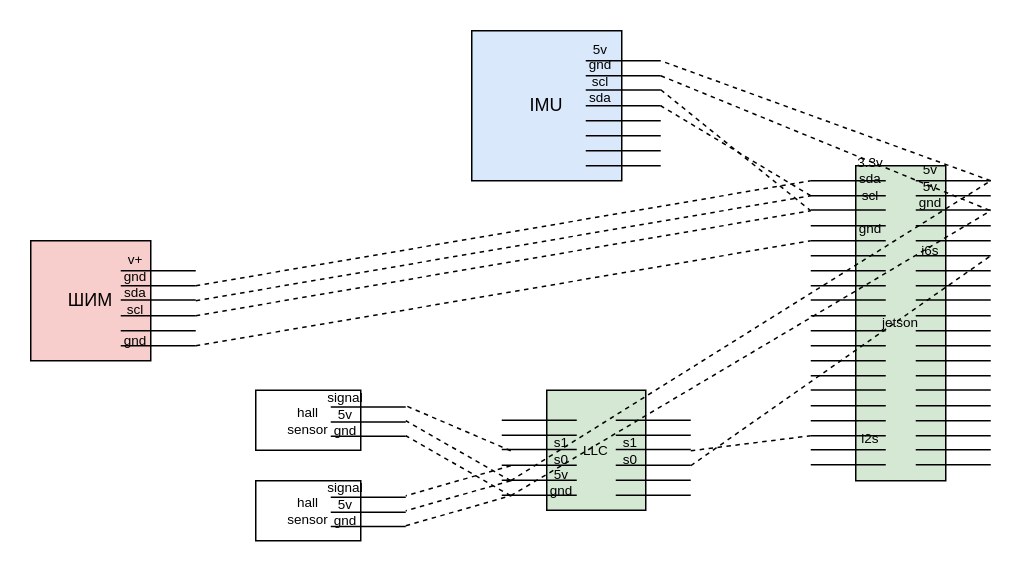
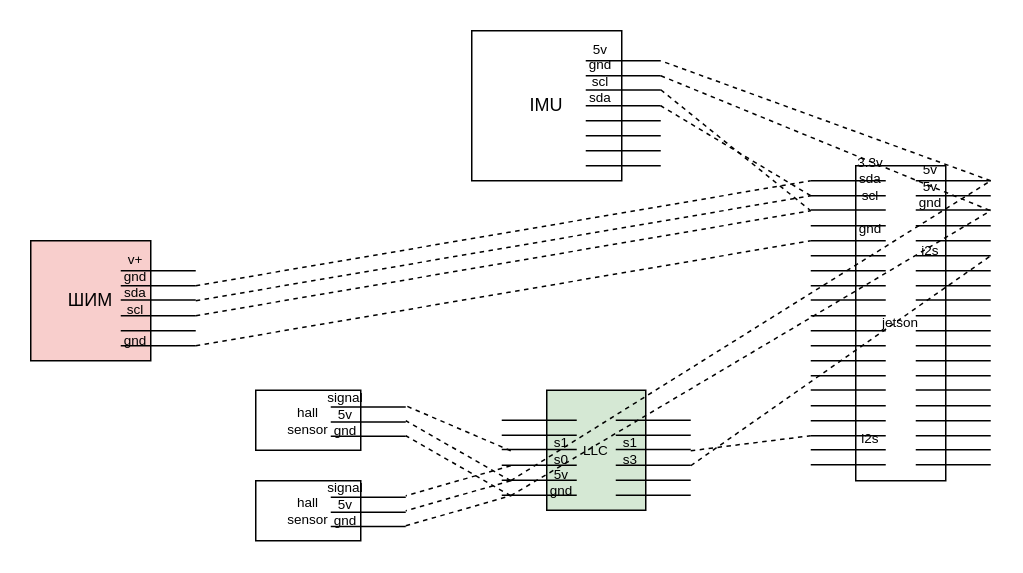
node "IMU": fillcolor #dae8fc -> #ffffff
node "5v5vgndi6s": label "5v5vgndi6s" -> "5v5vgndi2s"
node "jetson": fillcolor #d5e8d4 -> #ffffff
node "s1s0": label "s1s0" -> "s1s3"
